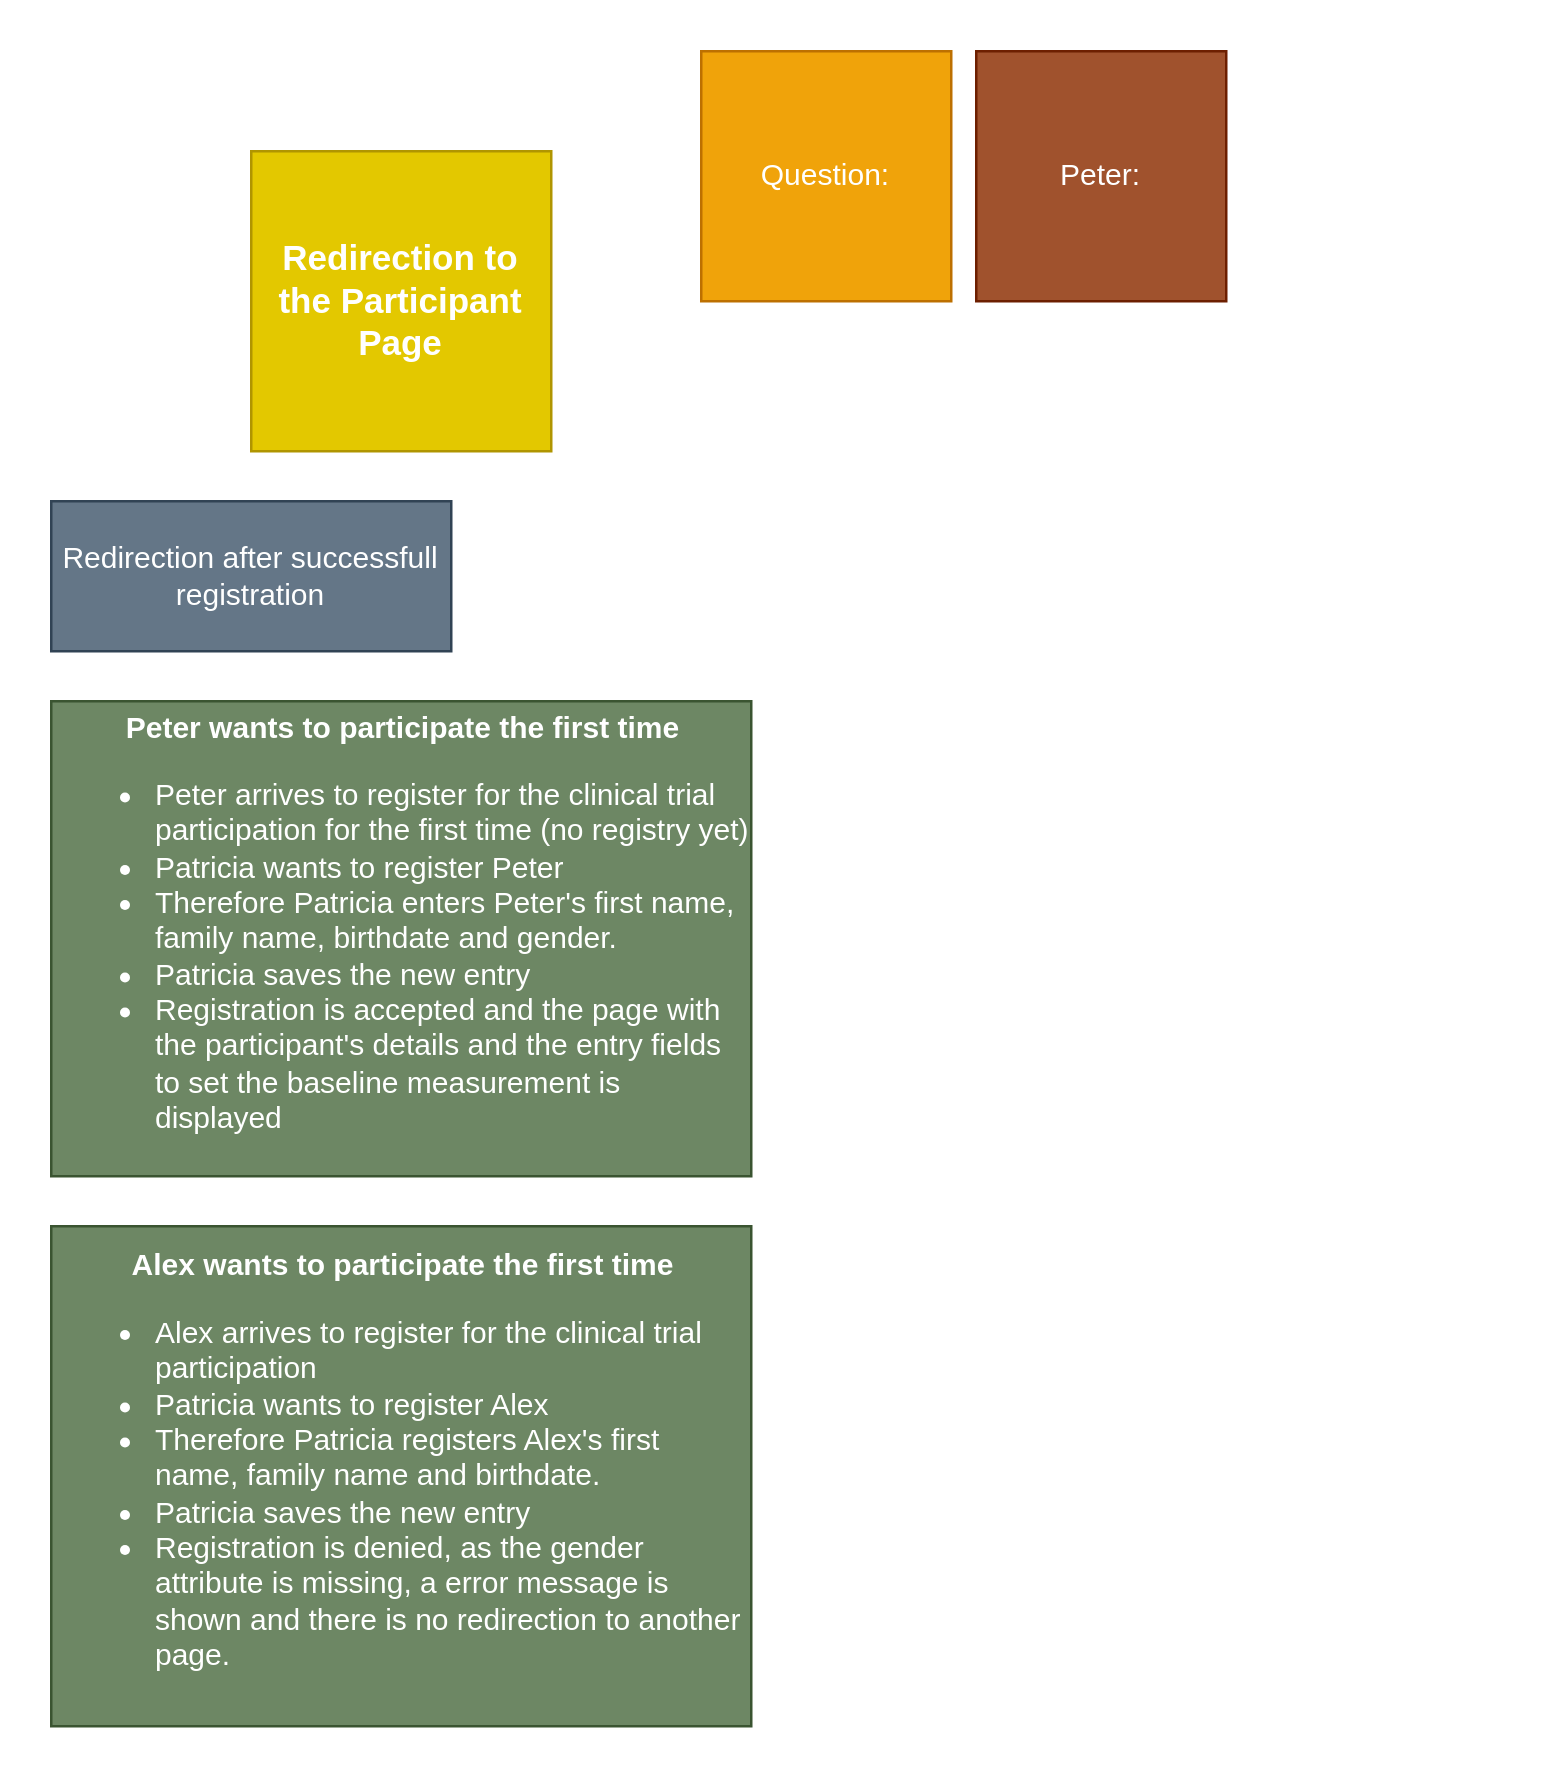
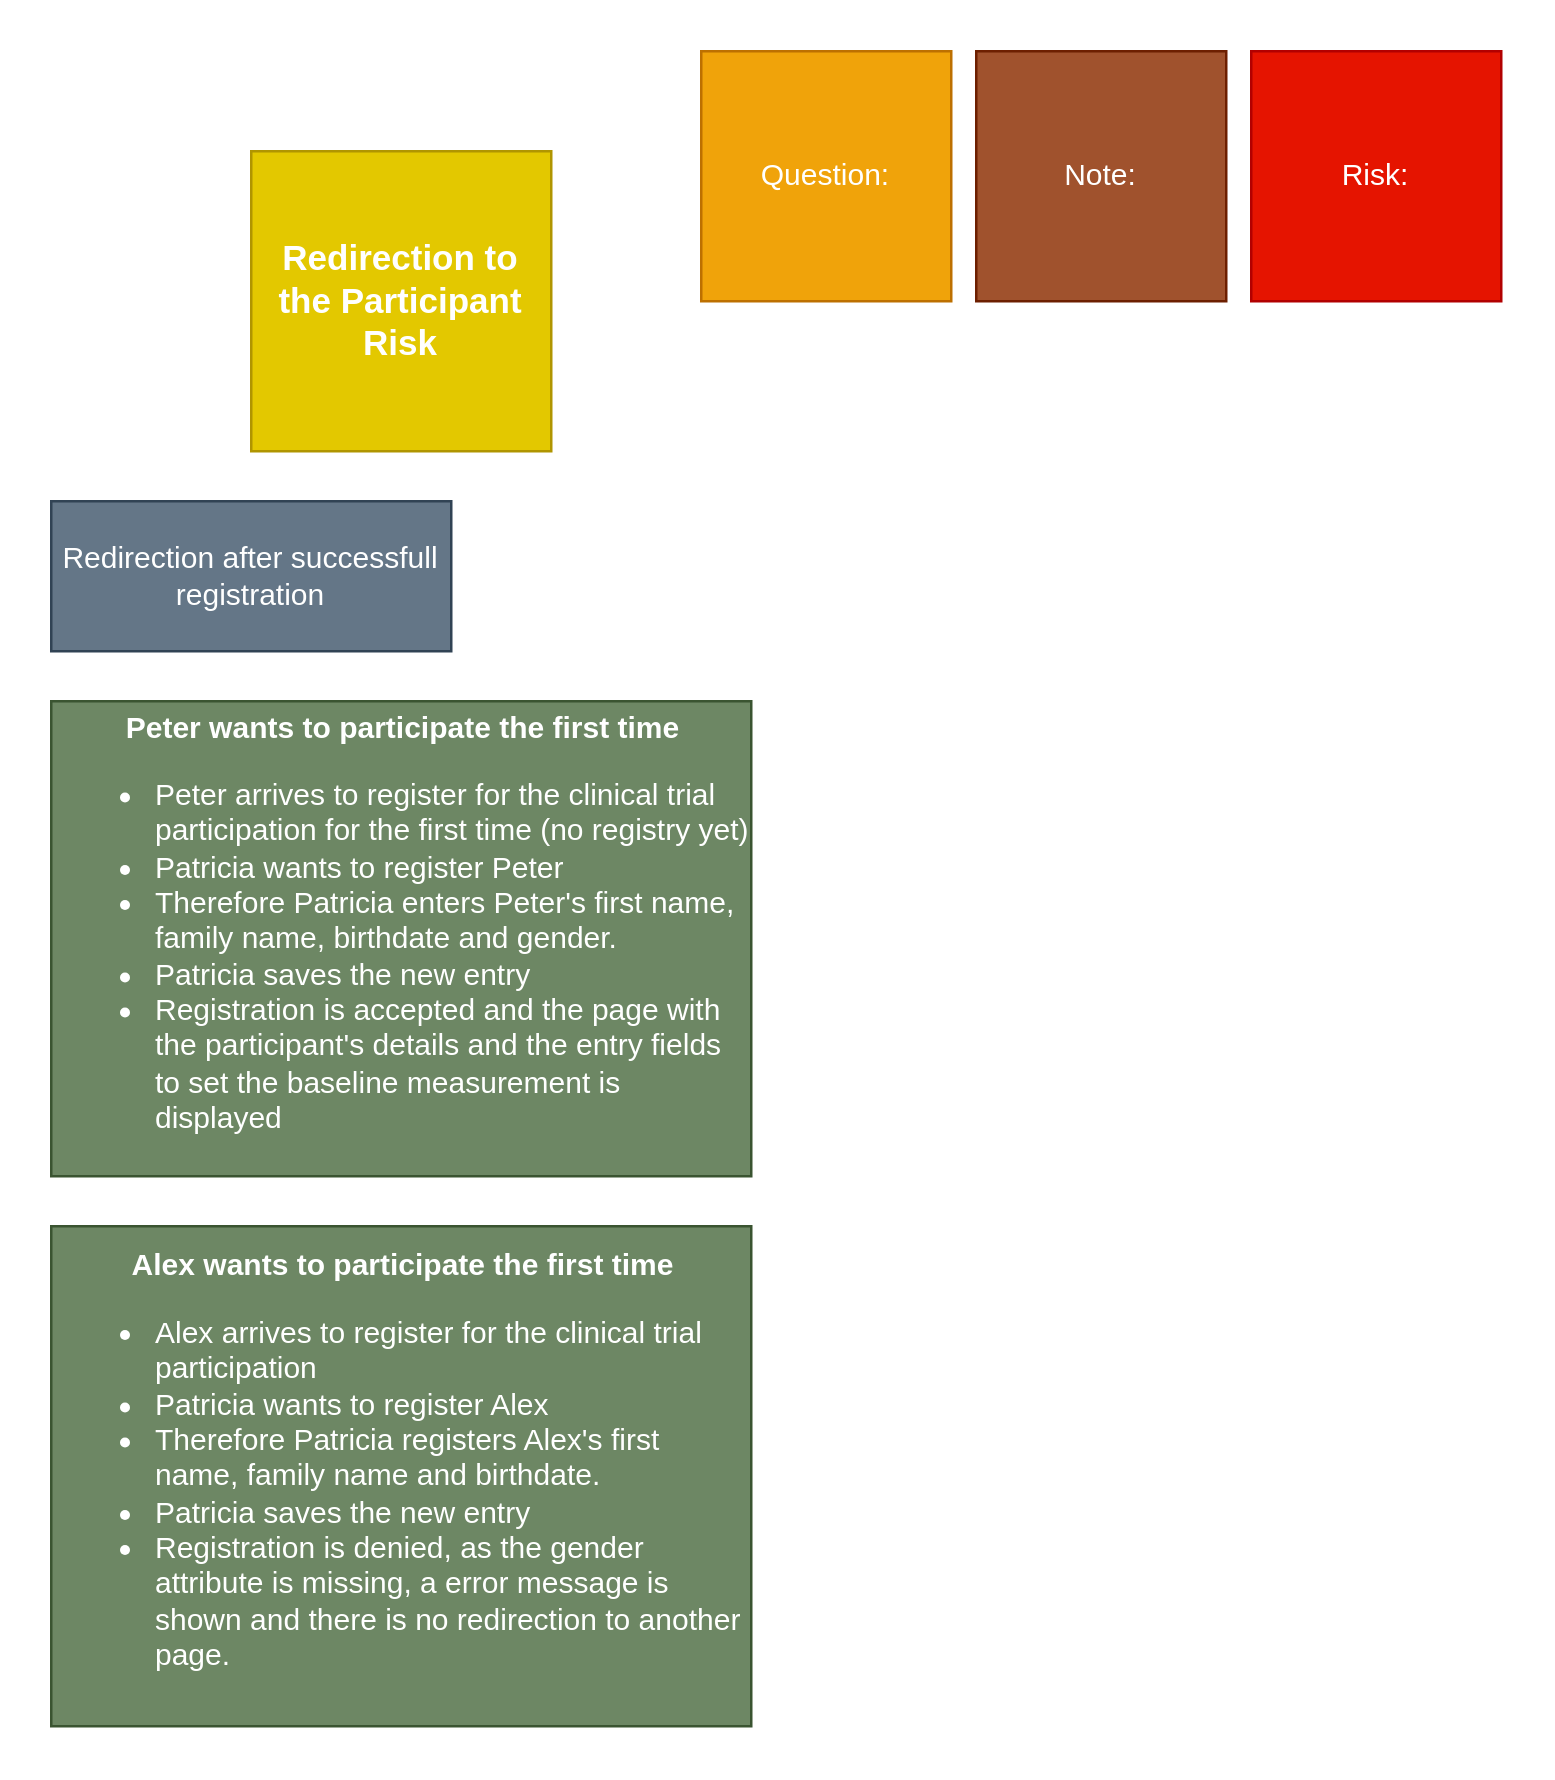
node "Peter:": label "Peter:" -> "Note:"
node "Risk:": added
node "Redirection to the Participant Page": label "Redirection to the Participant Page" -> "Redirection to the Participant Risk"
